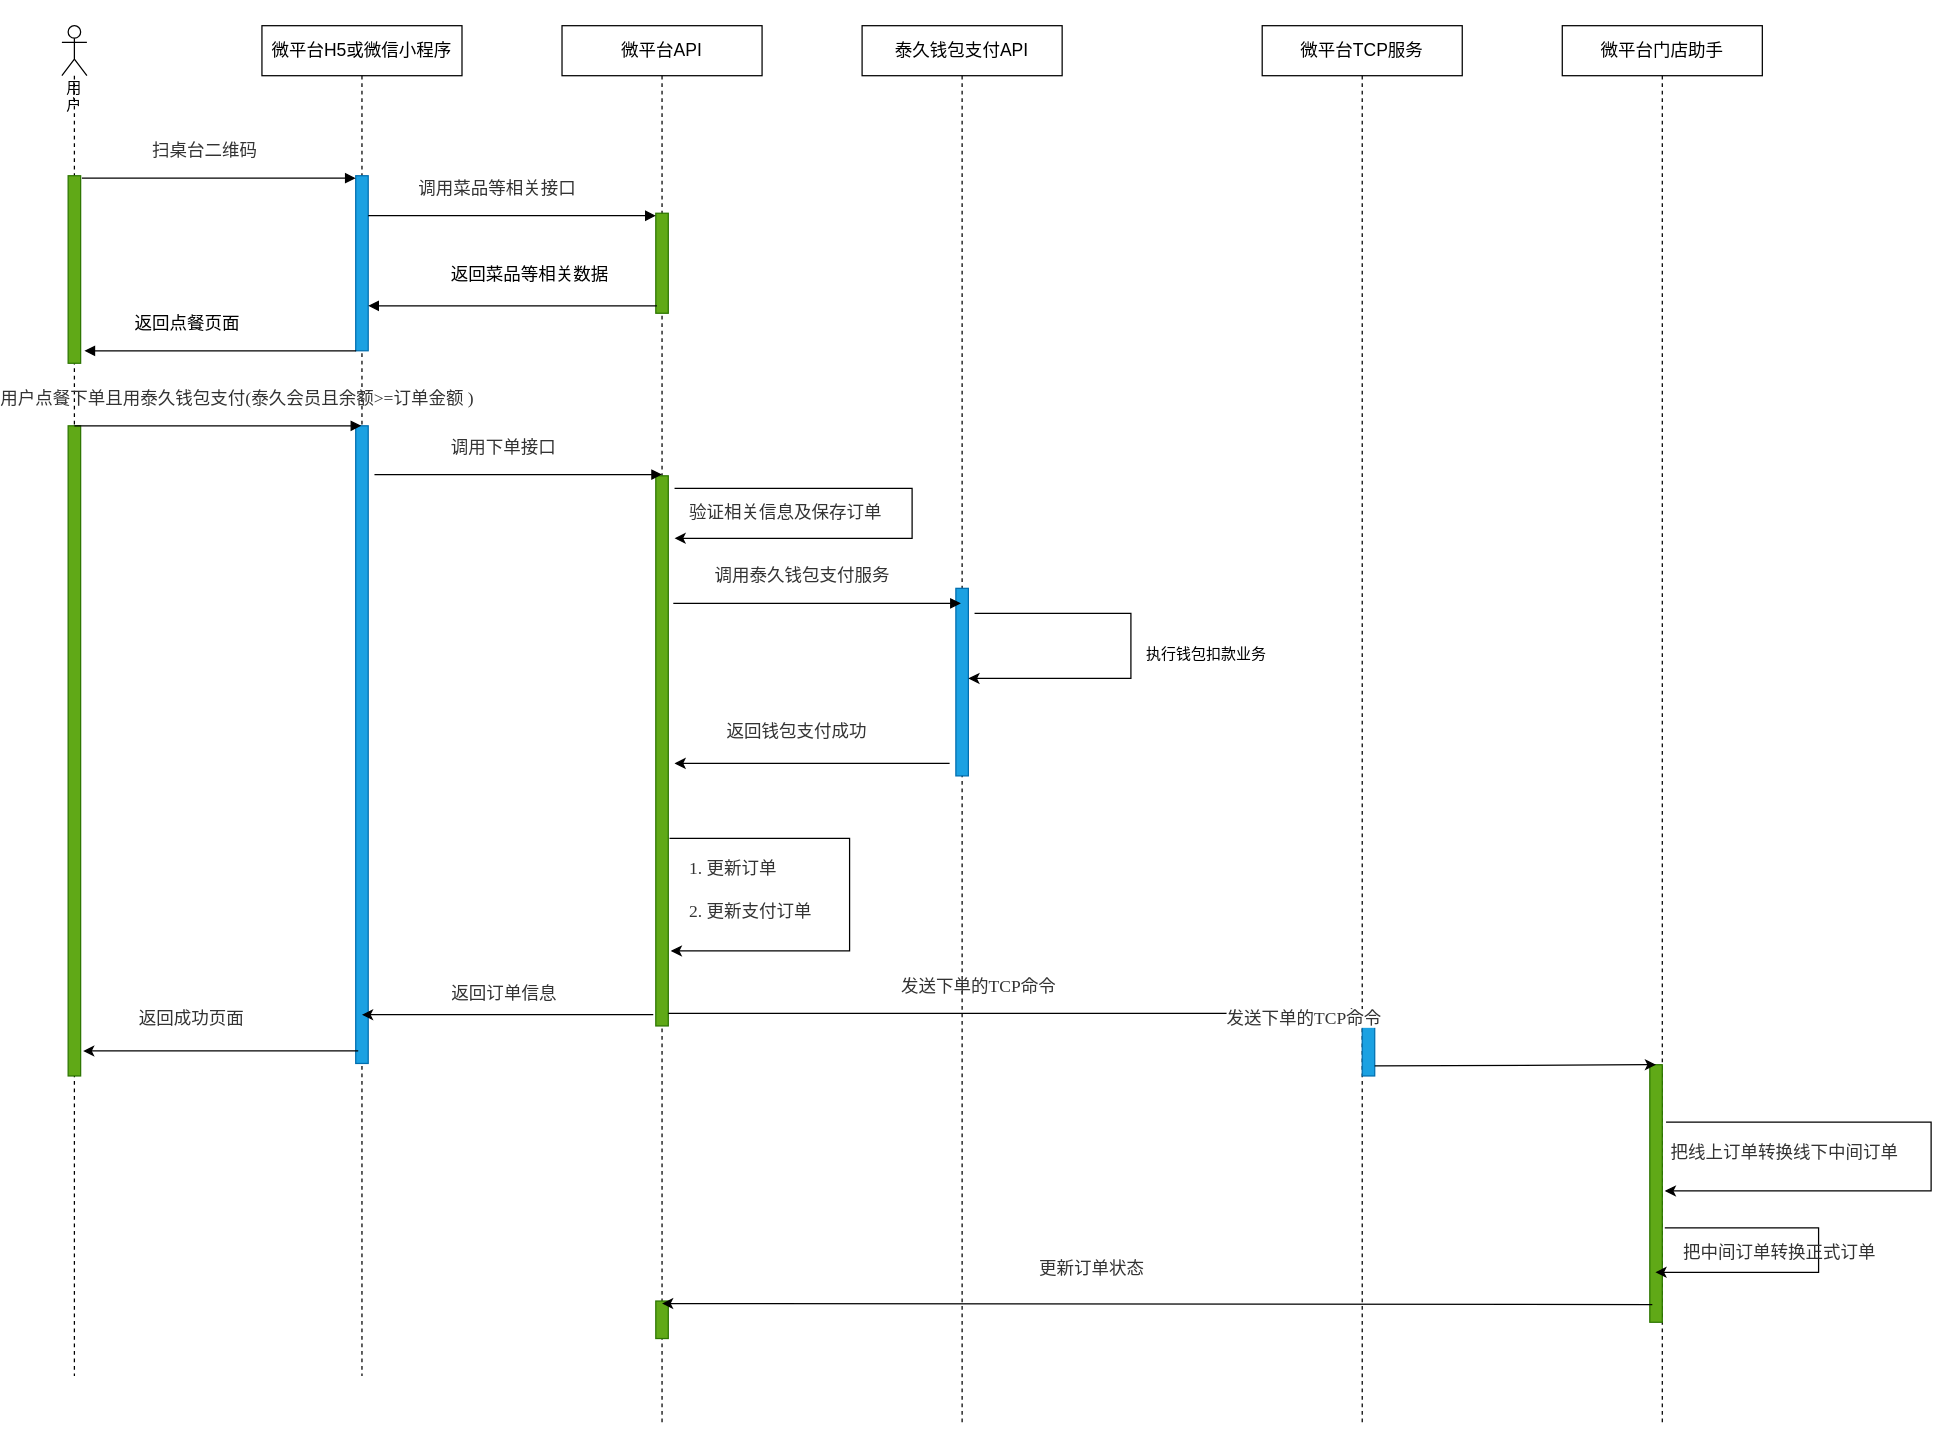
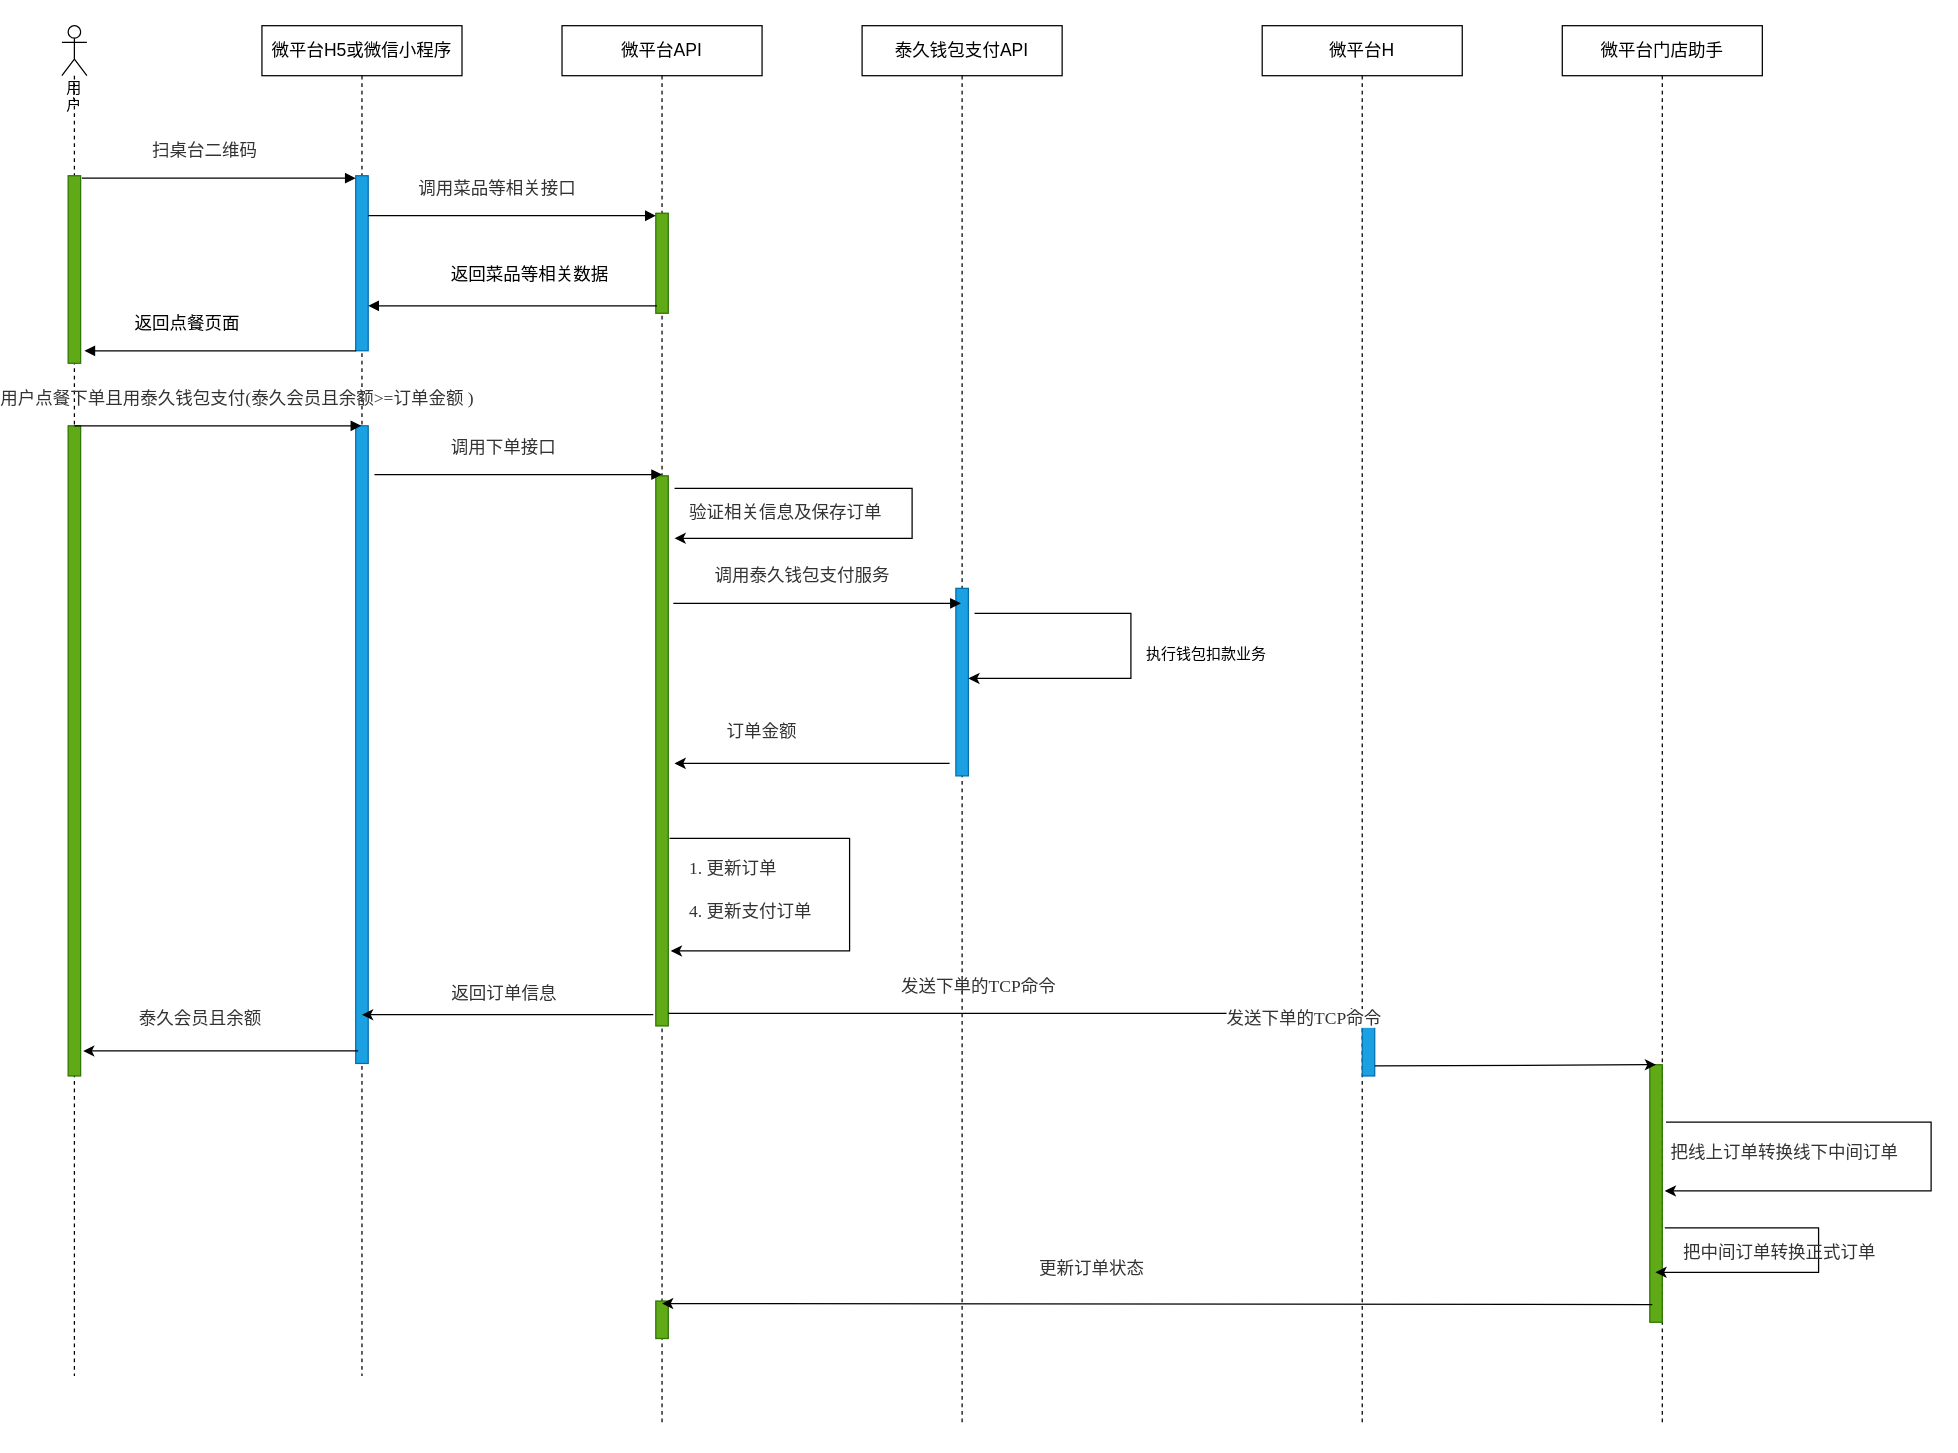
node "微平台TCP服务": label "微平台TCP服务" -> "微平台H"
node "返回钱包支付成功": label "返回钱包支付成功" -> "订单金额"
node "1. 更新订单 2. 更新支付订单": label "1. 更新订单 2. 更新支付订单" -> "1. 更新订单 4. 更新支付订单"
node "返回成功页面": label "返回成功页面" -> "泰久会员且余额"
